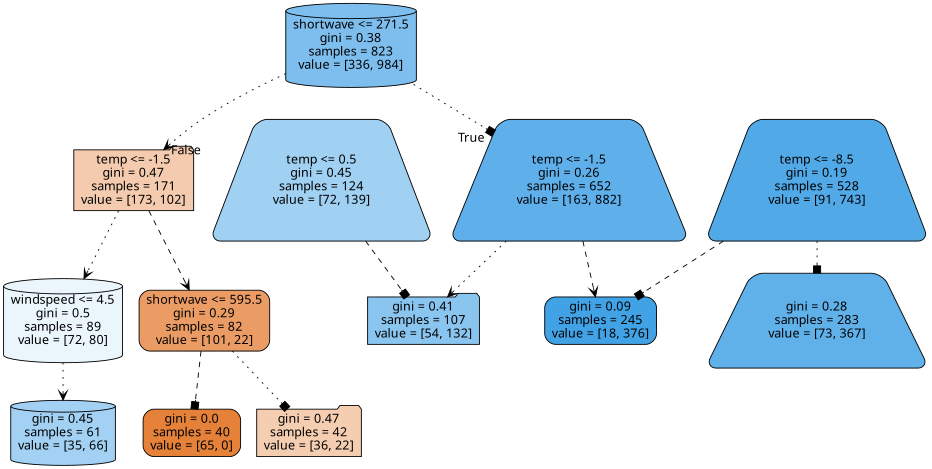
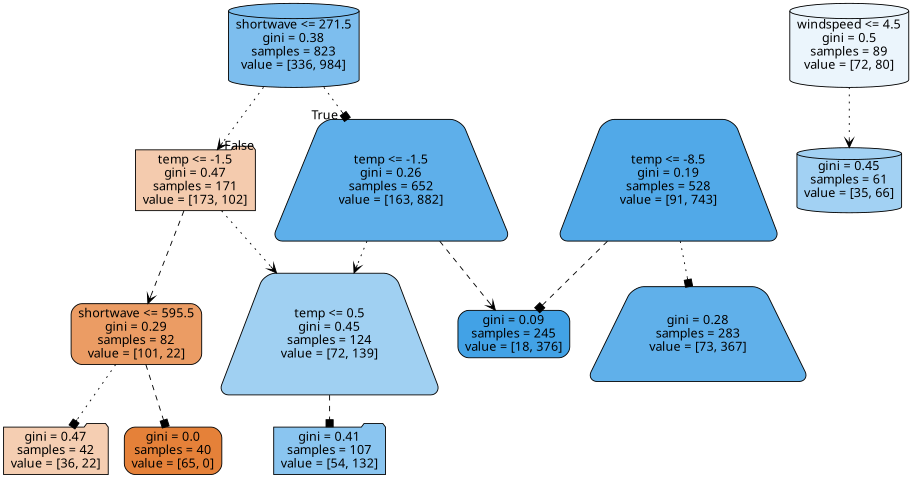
edge "temp <= -1.5 gini = 0.47 samples = 171 value = [173, 102]" -> "windspeed <= 4.5 gini = 0.5 samples = 89 value = [72, 80]": now "temp <= -1.5 gini = 0.47 samples = 171 value = [173, 102]" -> "temp <= 0.5 gini = 0.45 samples = 124 value = [72, 139]"
edge "temp <= -1.5 gini = 0.26 samples = 652 value = [163, 882]" -> "gini = 0.41 samples = 107 value = [54, 132]": now "temp <= -1.5 gini = 0.26 samples = 652 value = [163, 882]" -> "temp <= 0.5 gini = 0.45 samples = 124 value = [72, 139]"
